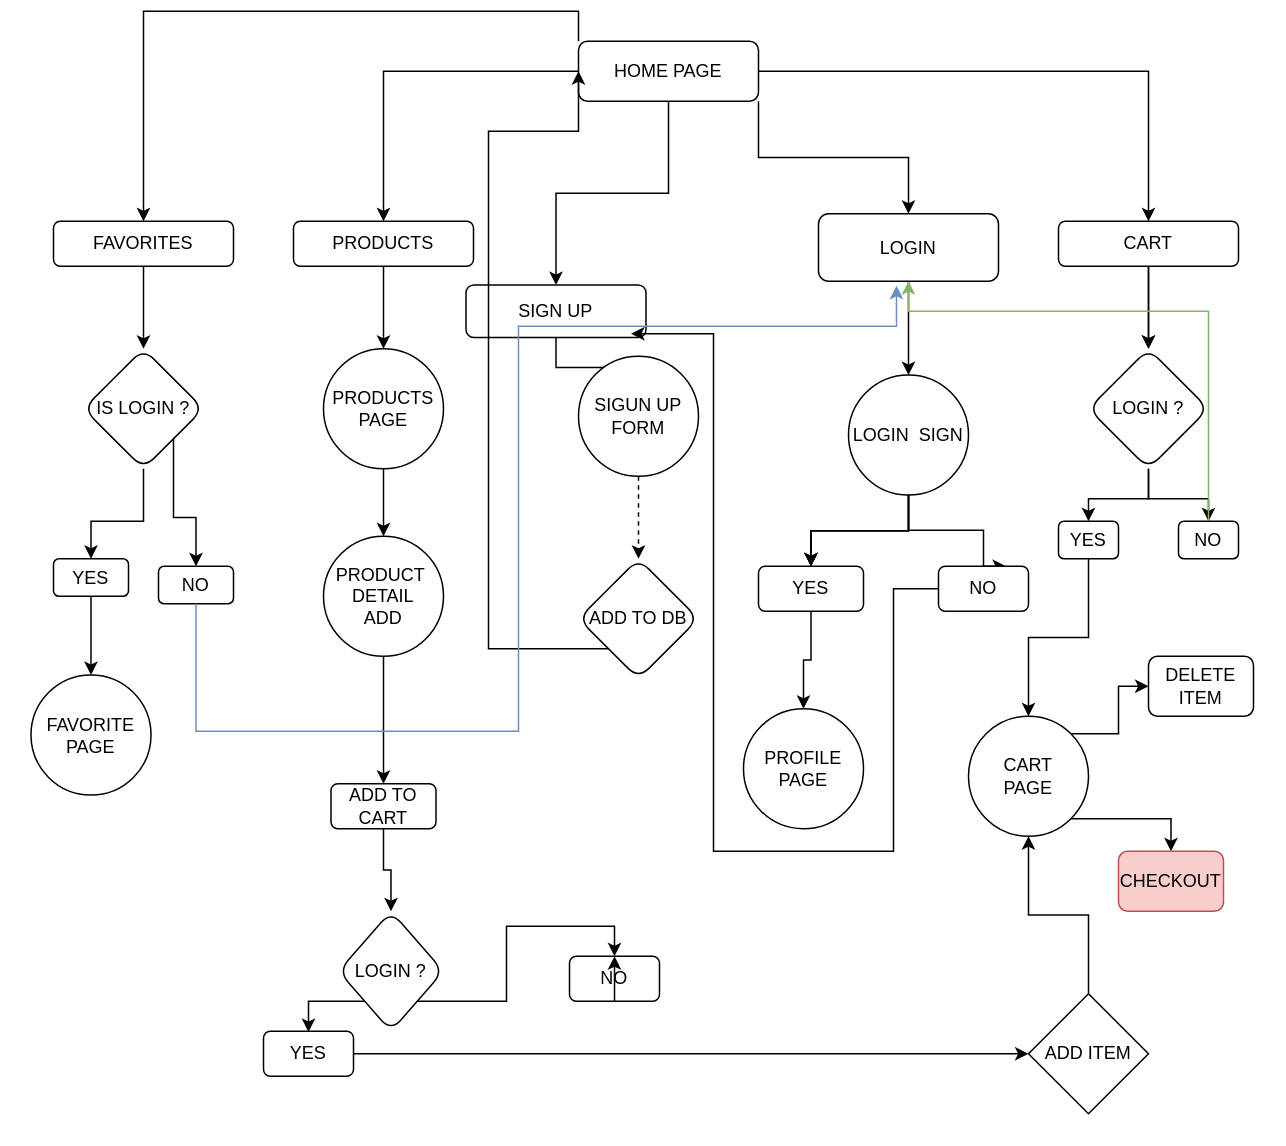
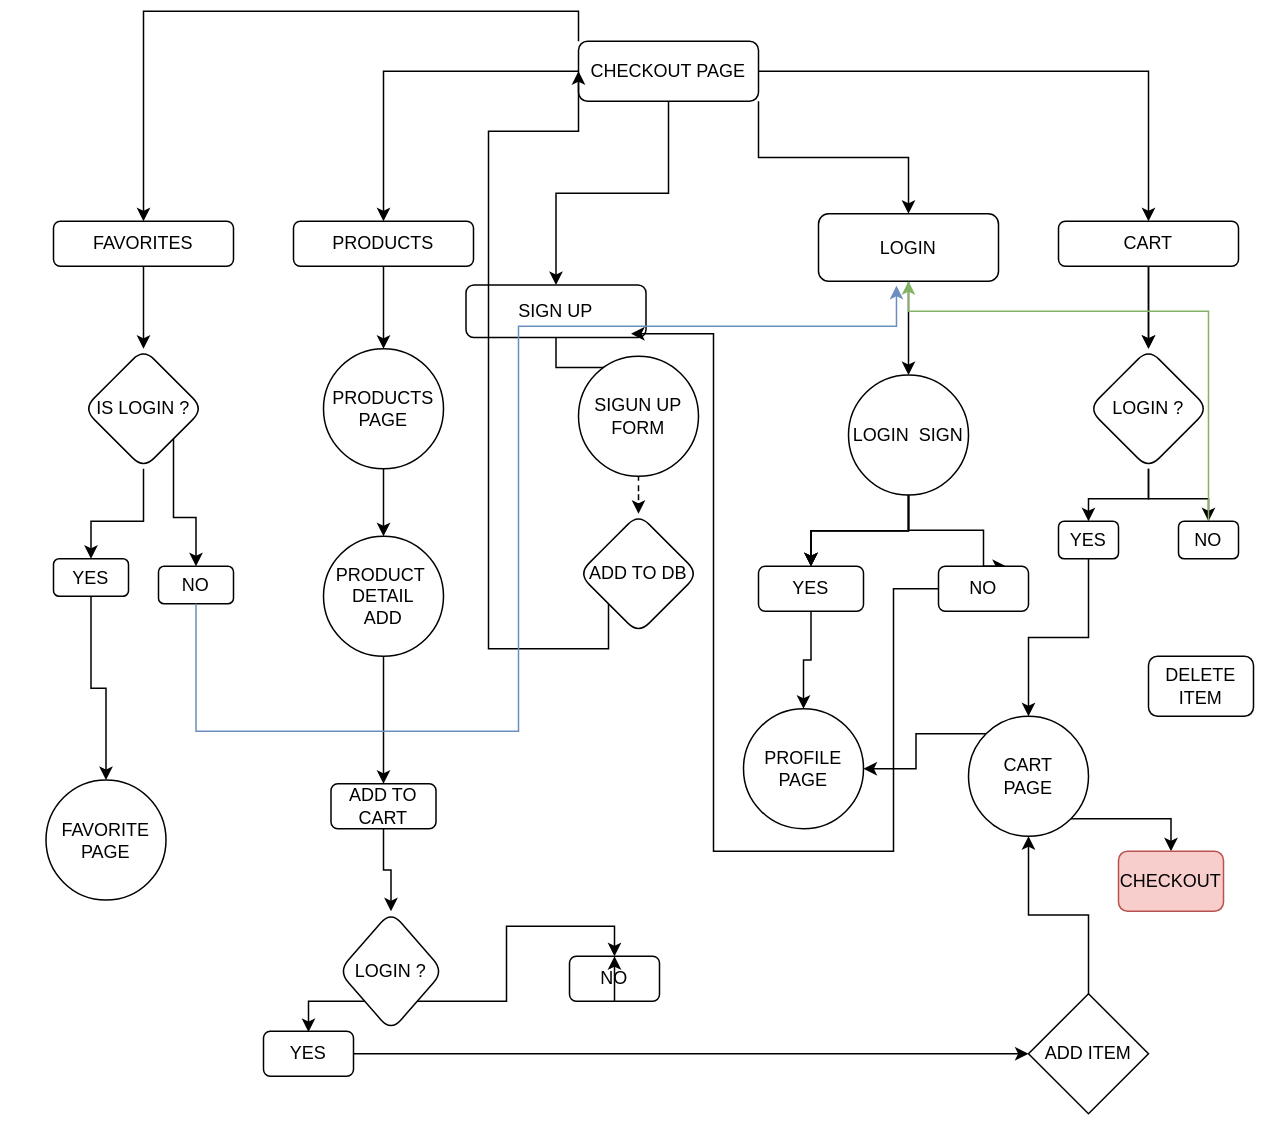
node "HOME PAGE": label "HOME PAGE" -> "CHECKOUT PAGE"
node "ADD TO DB": moved (638, 619) -> (638, 574)
edge "CART PAGE" -> "DELETE ITEM": now "CART PAGE" -> "PROFILE PAGE"
node "FAVORITE PAGE": moved (91, 735) -> (106, 840)
